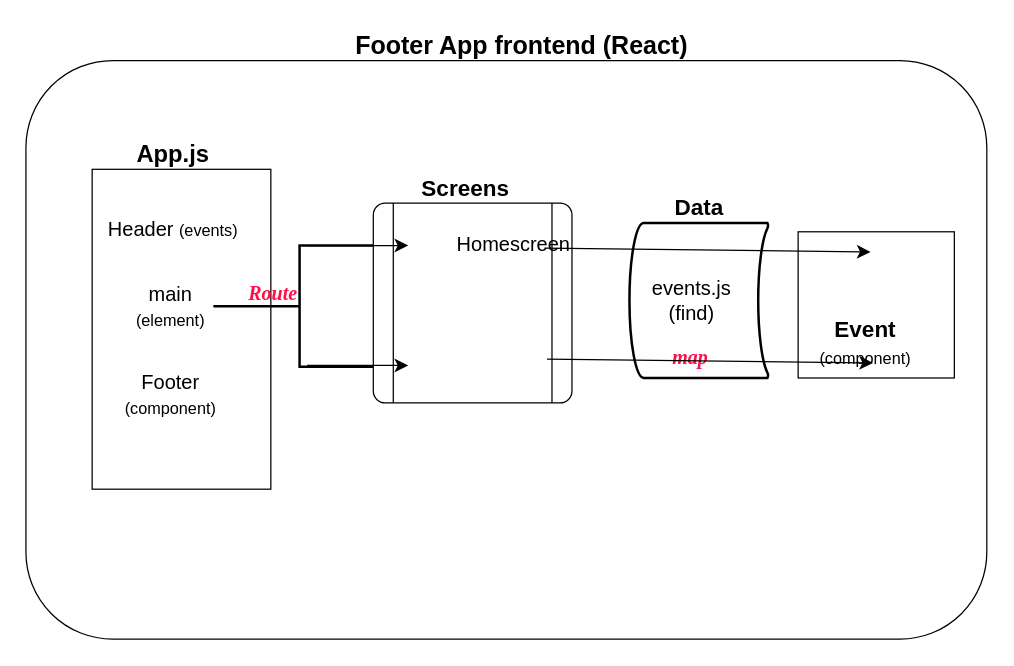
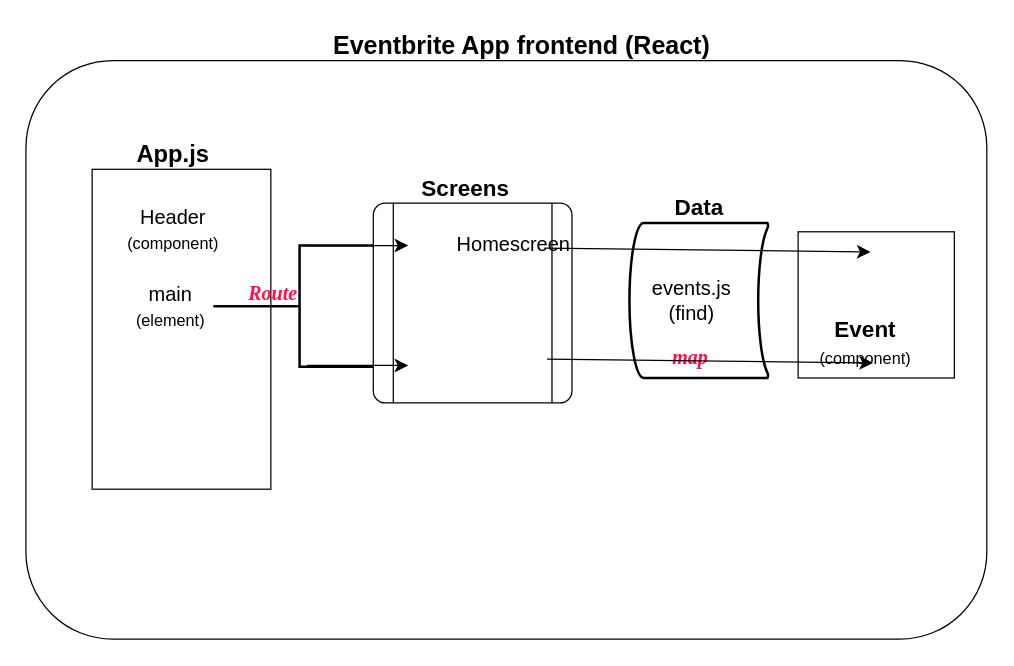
node "Footer App frontend (React)": label "Footer App frontend (React)" -> "Eventbrite App frontend (React)"
node "Header (events)": label "Header (events)" -> "Header (component)"
node "Footer (component)": removed
